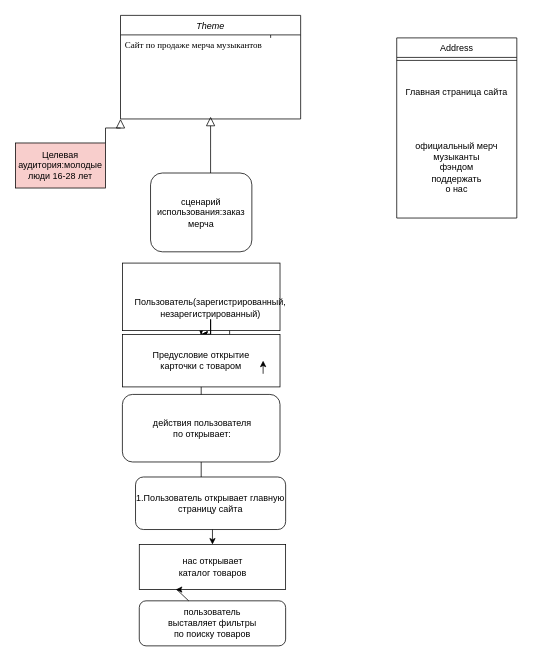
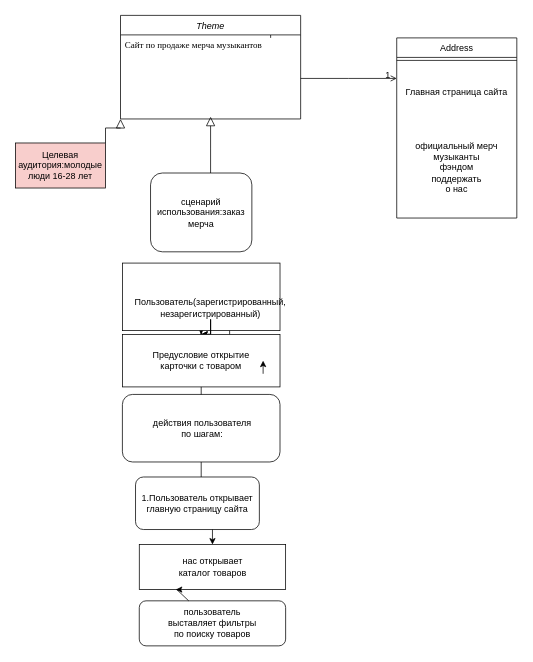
edge "Theme" -> "Address": added, label "1"
node "действия пользователя по открывает:": label "действия пользователя по открывает:" -> "действия пользователя по шагам:"
node "1.Пользователь открывает главную страницу сайта": size 150x53 -> 124x53
